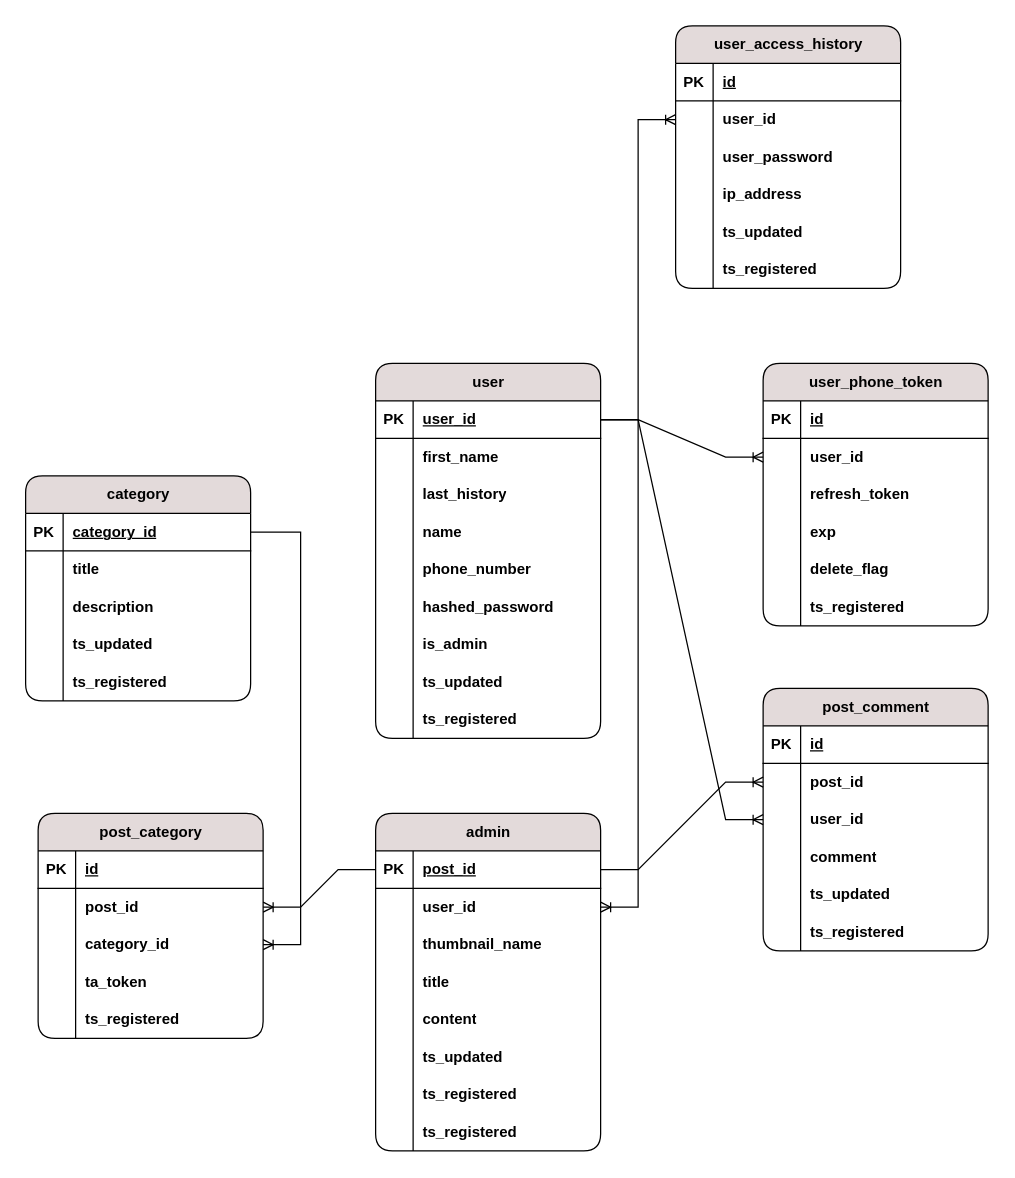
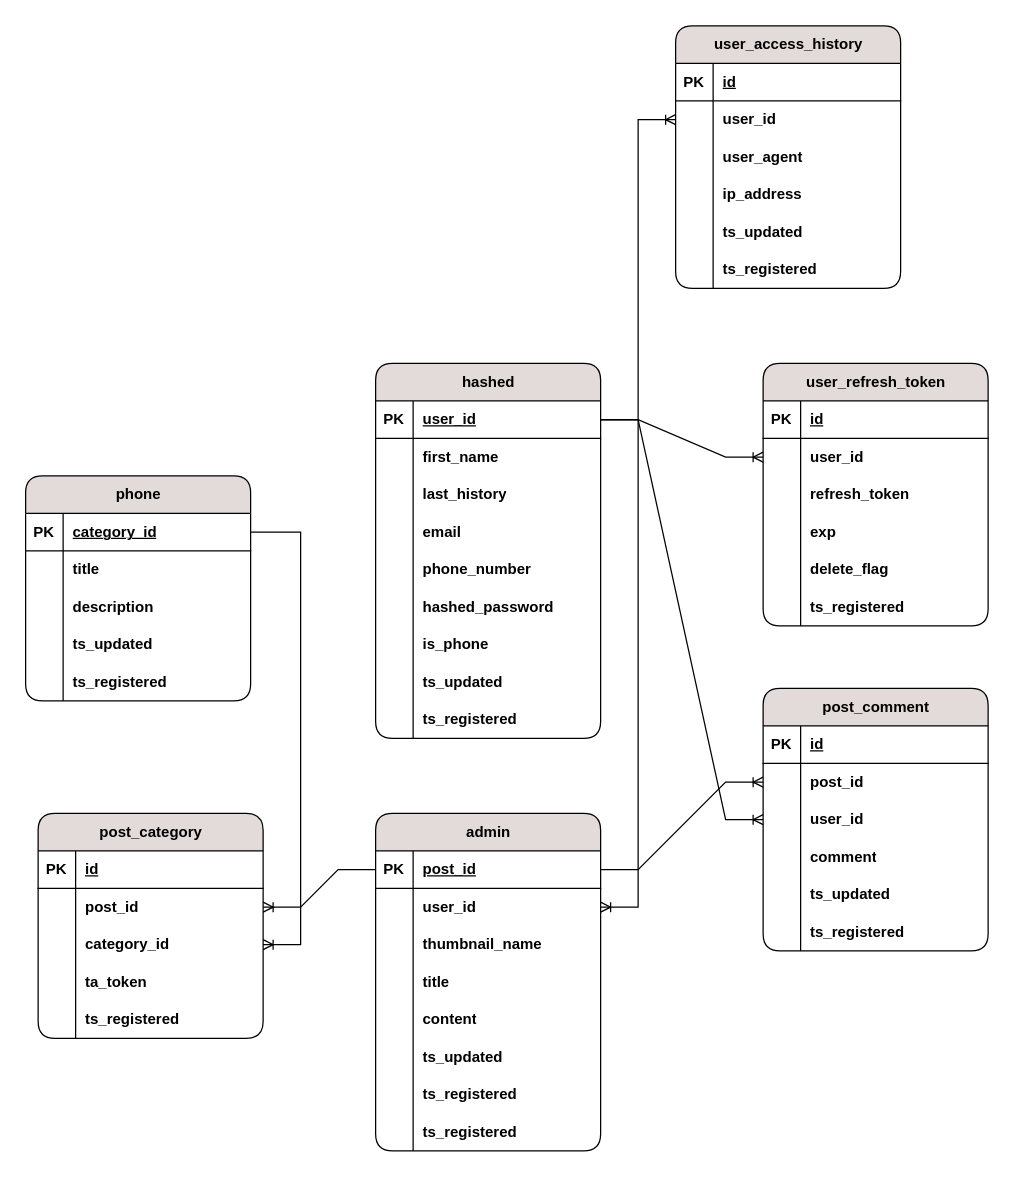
node "user_password": label "user_password" -> "user_agent"
node "user": label "user" -> "hashed"
node "user_phone_token": label "user_phone_token" -> "user_refresh_token"
node "category": label "category" -> "phone"
node "name": label "name" -> "email"
node "is_admin": label "is_admin" -> "is_phone"
